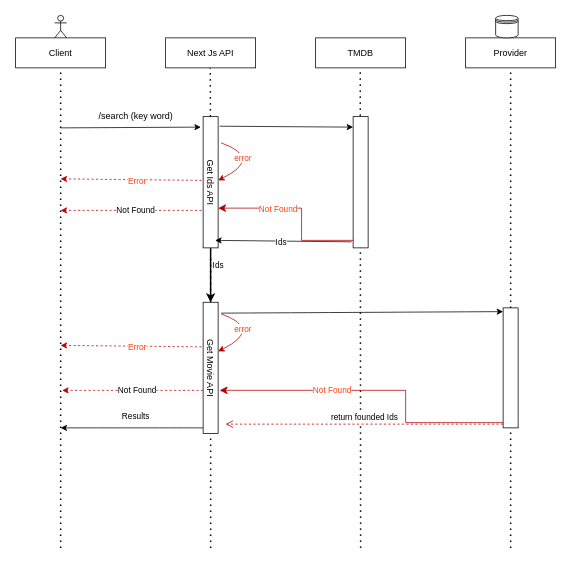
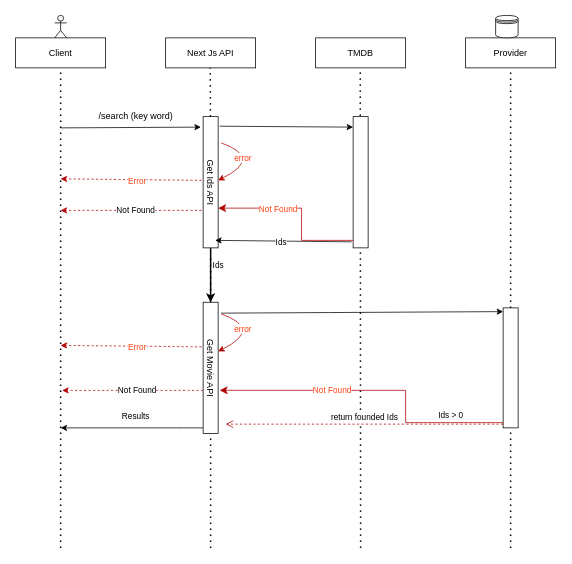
node "Ids > 0": added
